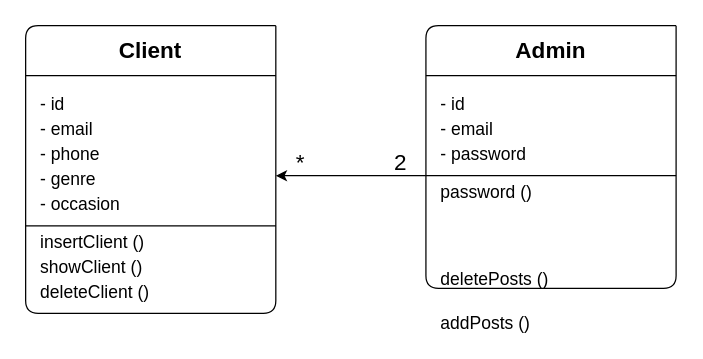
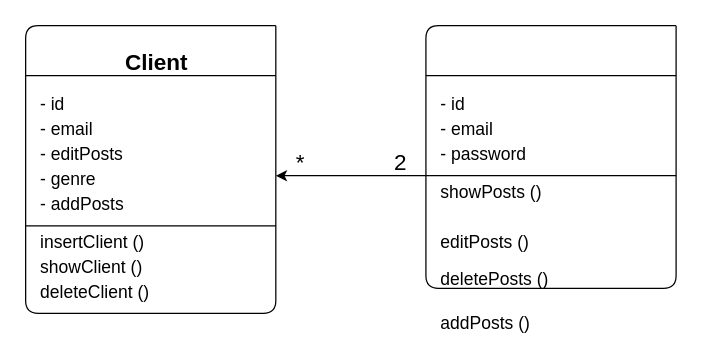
node "Client": moved (151, 51) -> (157, 63)
node "Admin": removed
node "- phone": label "- phone" -> "- editPosts"
node "password ()": label "password ()" -> "showPosts ()"
node "- occasion": label "- occasion" -> "- addPosts"
node "editPosts ()": added
